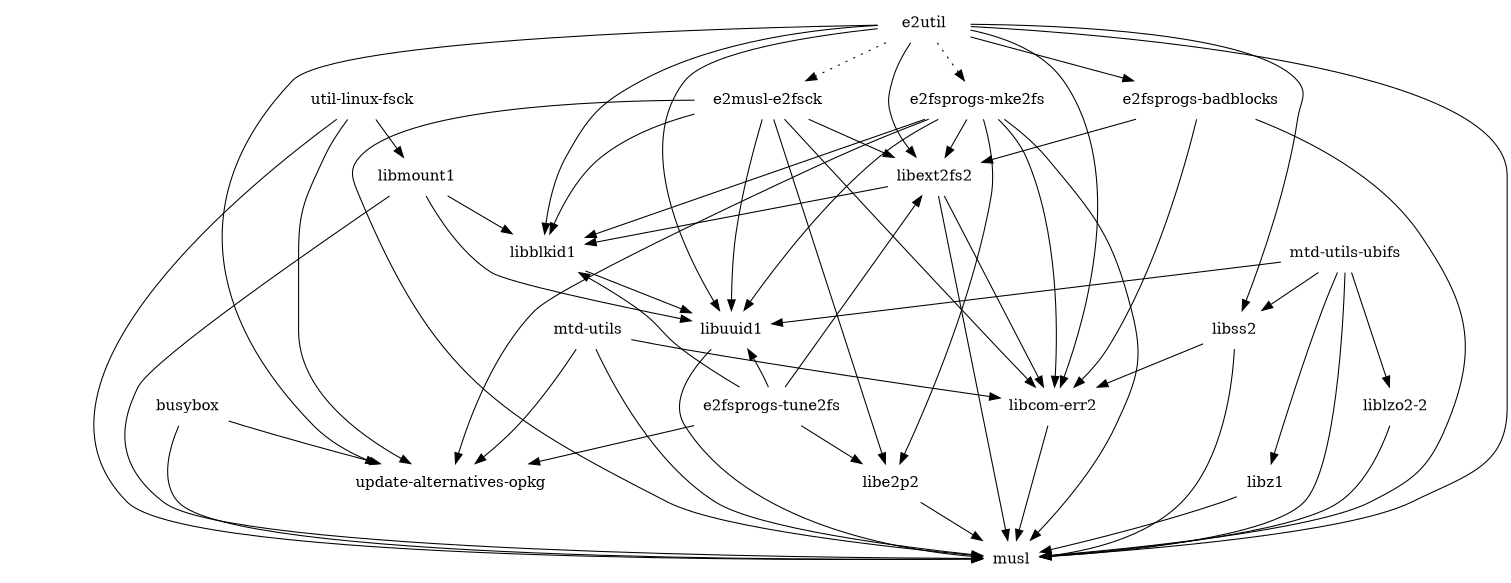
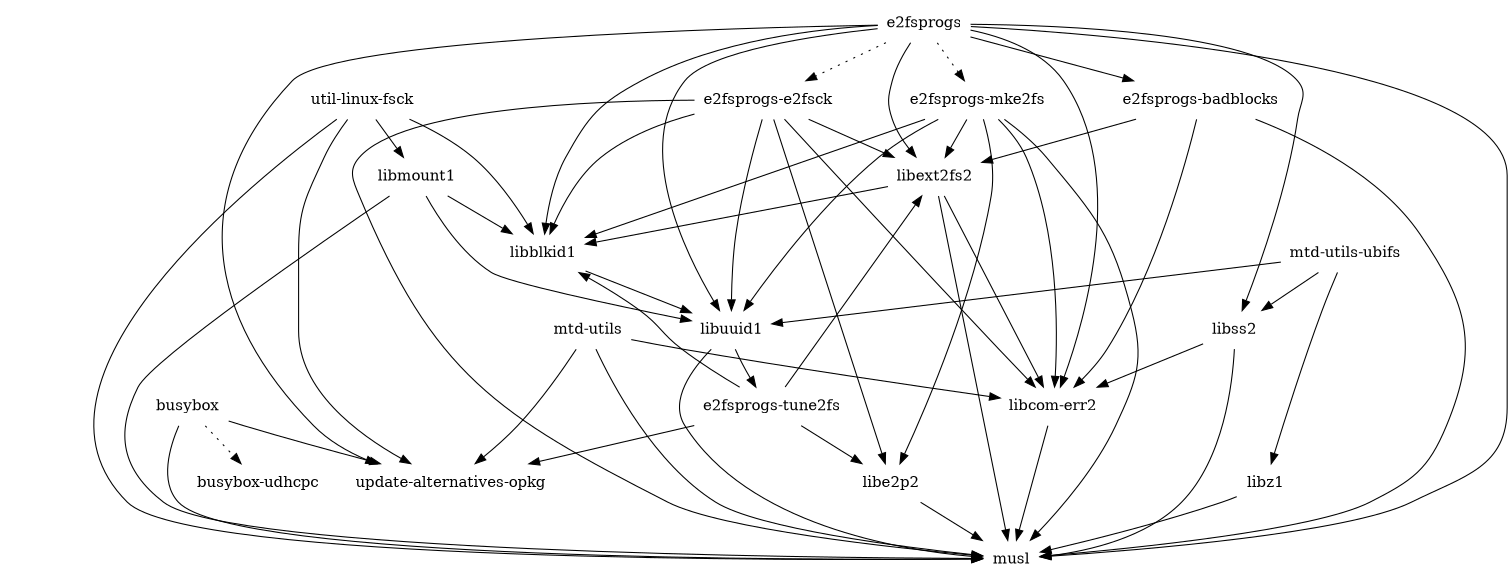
node "e2util": label "e2util" -> "e2fsprogs"
node "e2musl-e2fsck": label "e2musl-e2fsck" -> "e2fsprogs-e2fsck"
edge "util-linux-fsck" -> "libblkid1": added
edge "e2fsprogs-mke2fs" -> "update-alternatives-opkg": removed
edge "e2fsprogs-tune2fs" -> "libuuid1": reversed
node "liblzo2-2": removed
node "busybox-udhcpc": added
edge "mtd-utils-ubifs" -> "musl": removed
